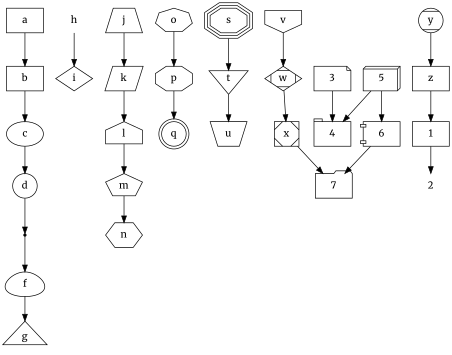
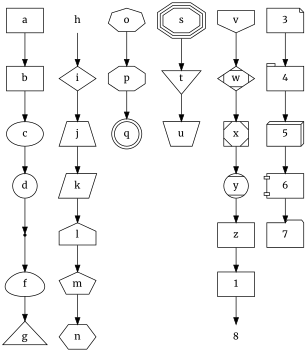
edge "i" -> "j": added
edge "5" -> "4": reversed
edge "x" -> "7": now "x" -> "y"
node "2": label "2" -> "8"
